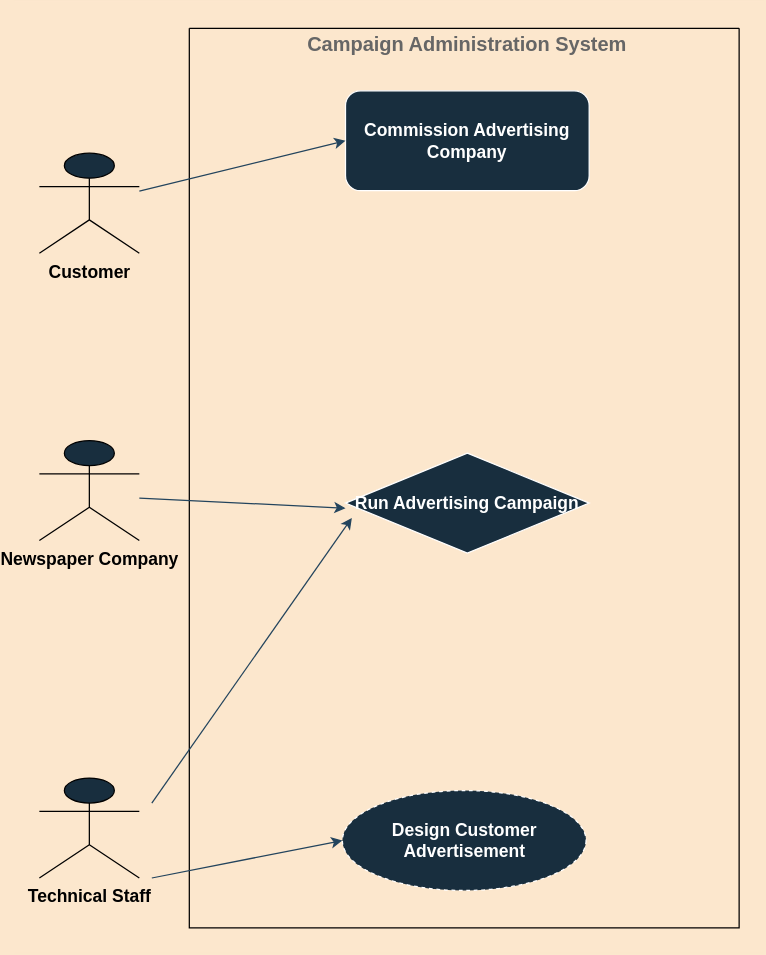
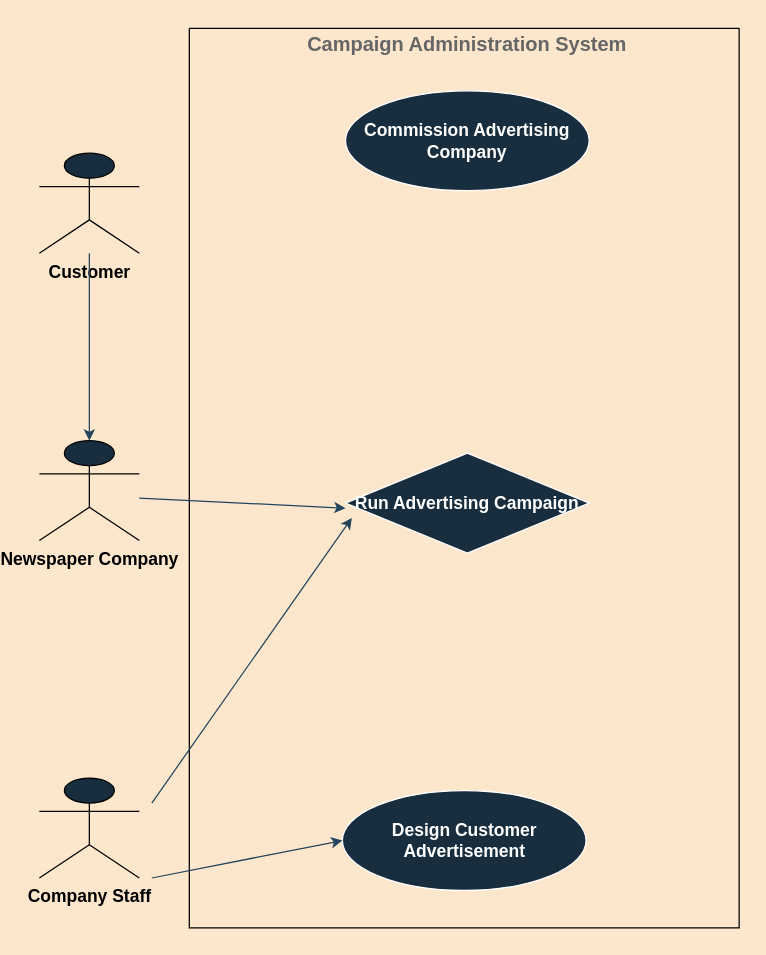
node "Commission Advertising Company": shape rounded rectangle -> ellipse
edge "Customer" -> "Commission Advertising Company": now "Customer" -> "Newspaper Company"
node "Design Customer Advertisement": style dashed -> solid
node "Technical Staff": label "Technical Staff" -> "Company Staff"
